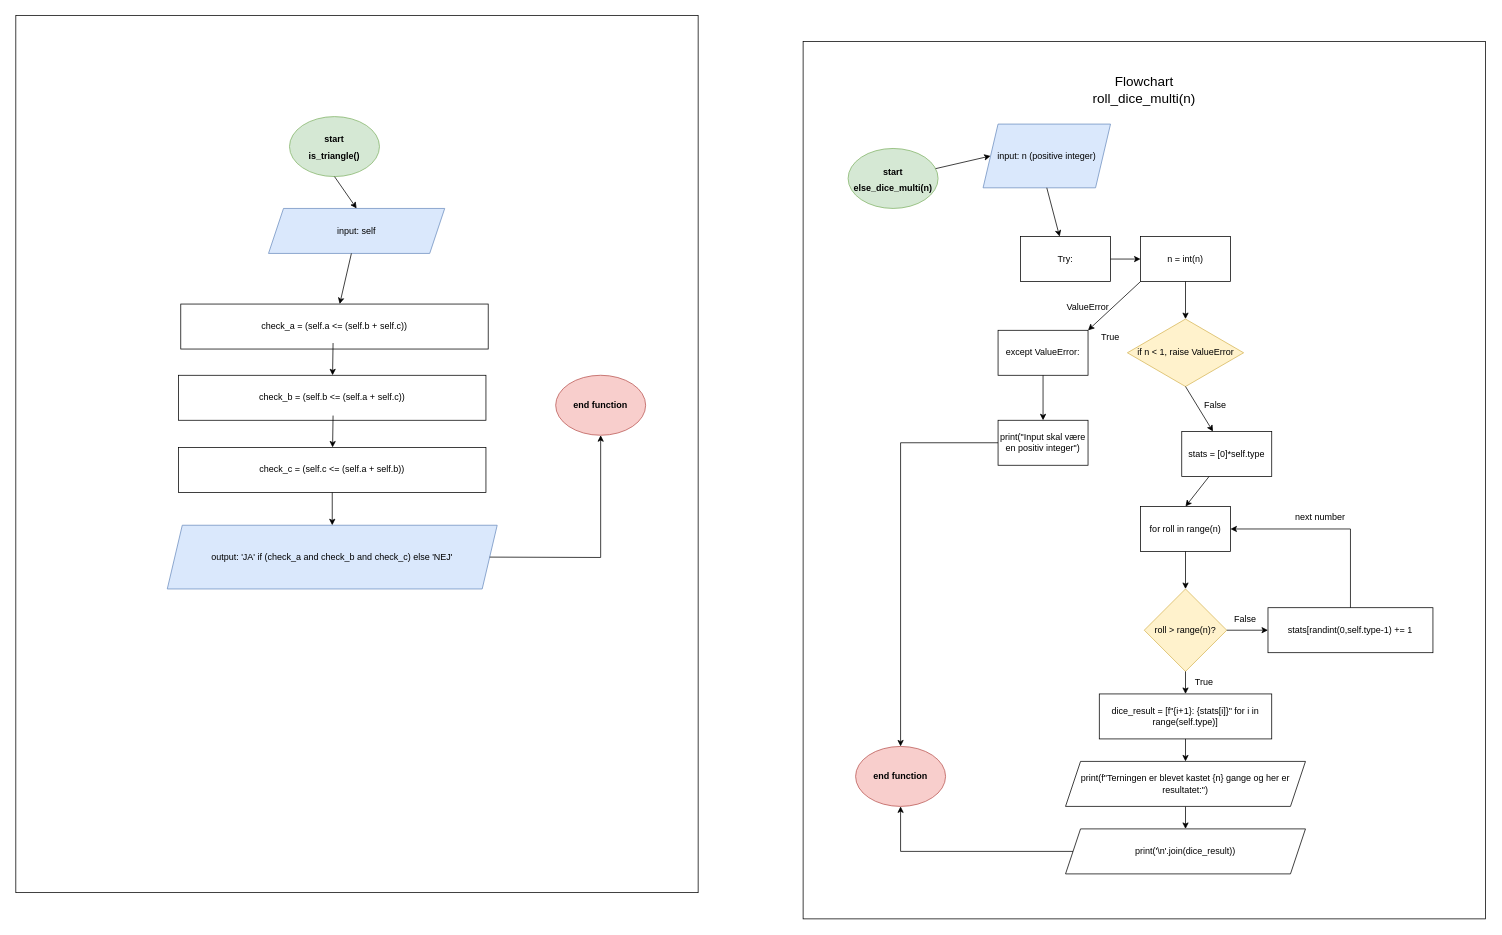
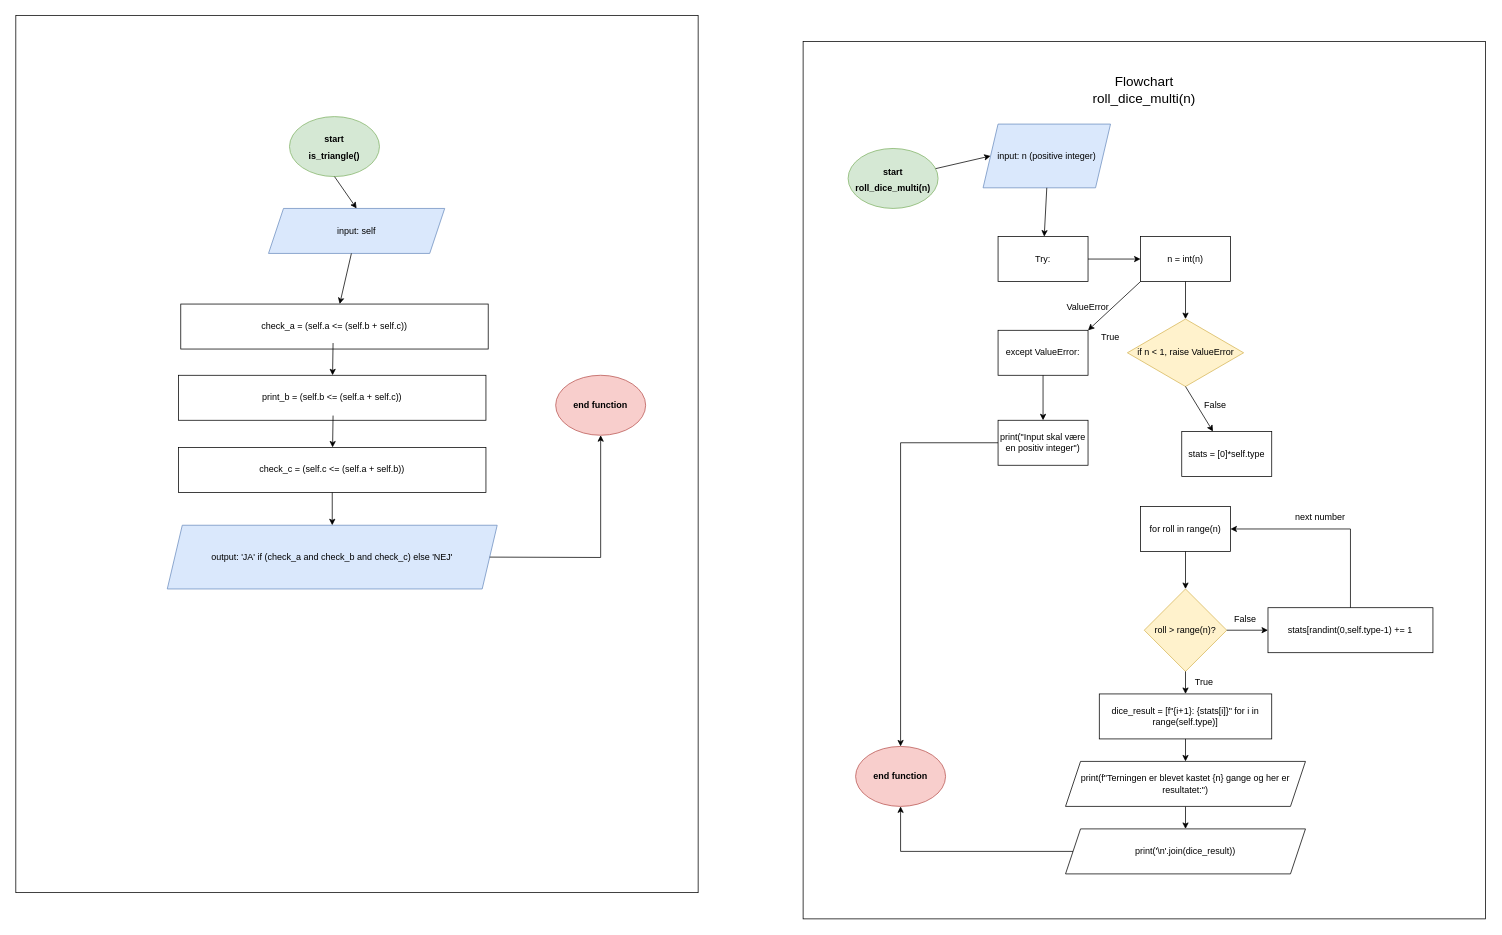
node "start else_dice_multi(n)": label "start else_dice_multi(n)" -> "start roll_dice_multi(n)"
node "Try:": moved (1065, 259) -> (1043, 259)
node "check_b = (self.b <= (self.a + self.c))": label "check_b = (self.b <= (self.a + self.c))" -> "print_b = (self.b <= (self.a + self.c))"
edge "stats = [0]*self.type" -> "for roll in range(n)": removed
